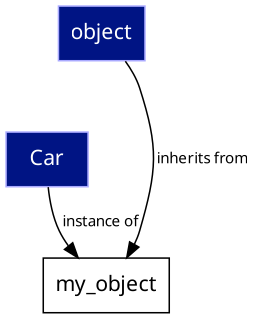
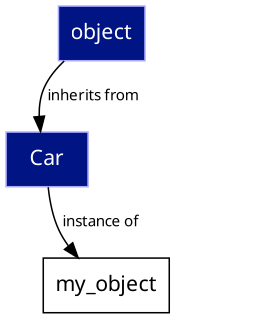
edge "object" -> "my_object": now "object" -> "Car"
